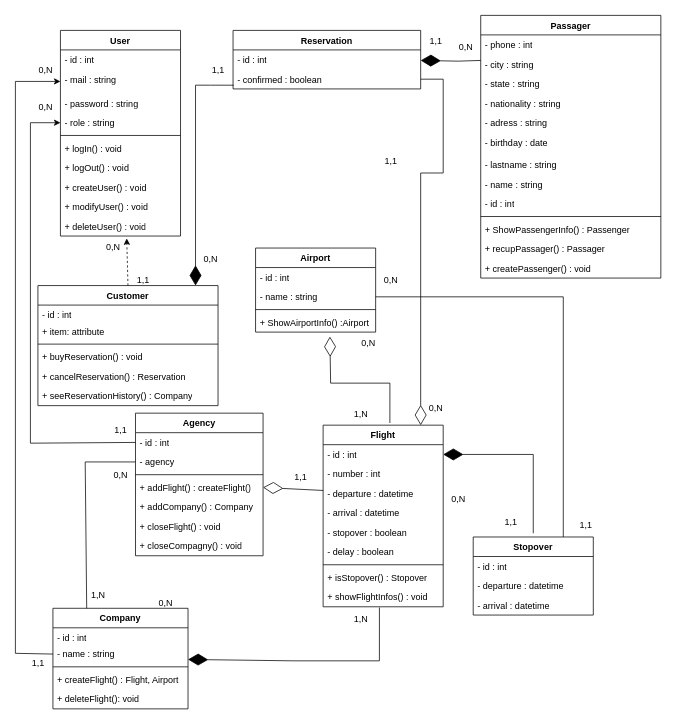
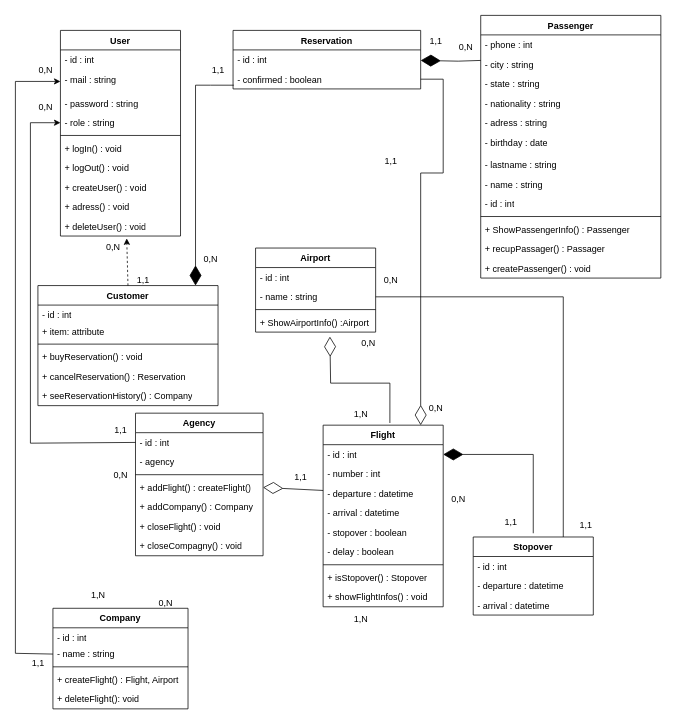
node "Passager": label "Passager" -> "Passenger"
node "+ modifyUser() : void": label "+ modifyUser() : void" -> "+ adress() : void"
edge "- agency" -- "Company": removed
edge "+ showFlightInfos() : void" -> "Company": removed
